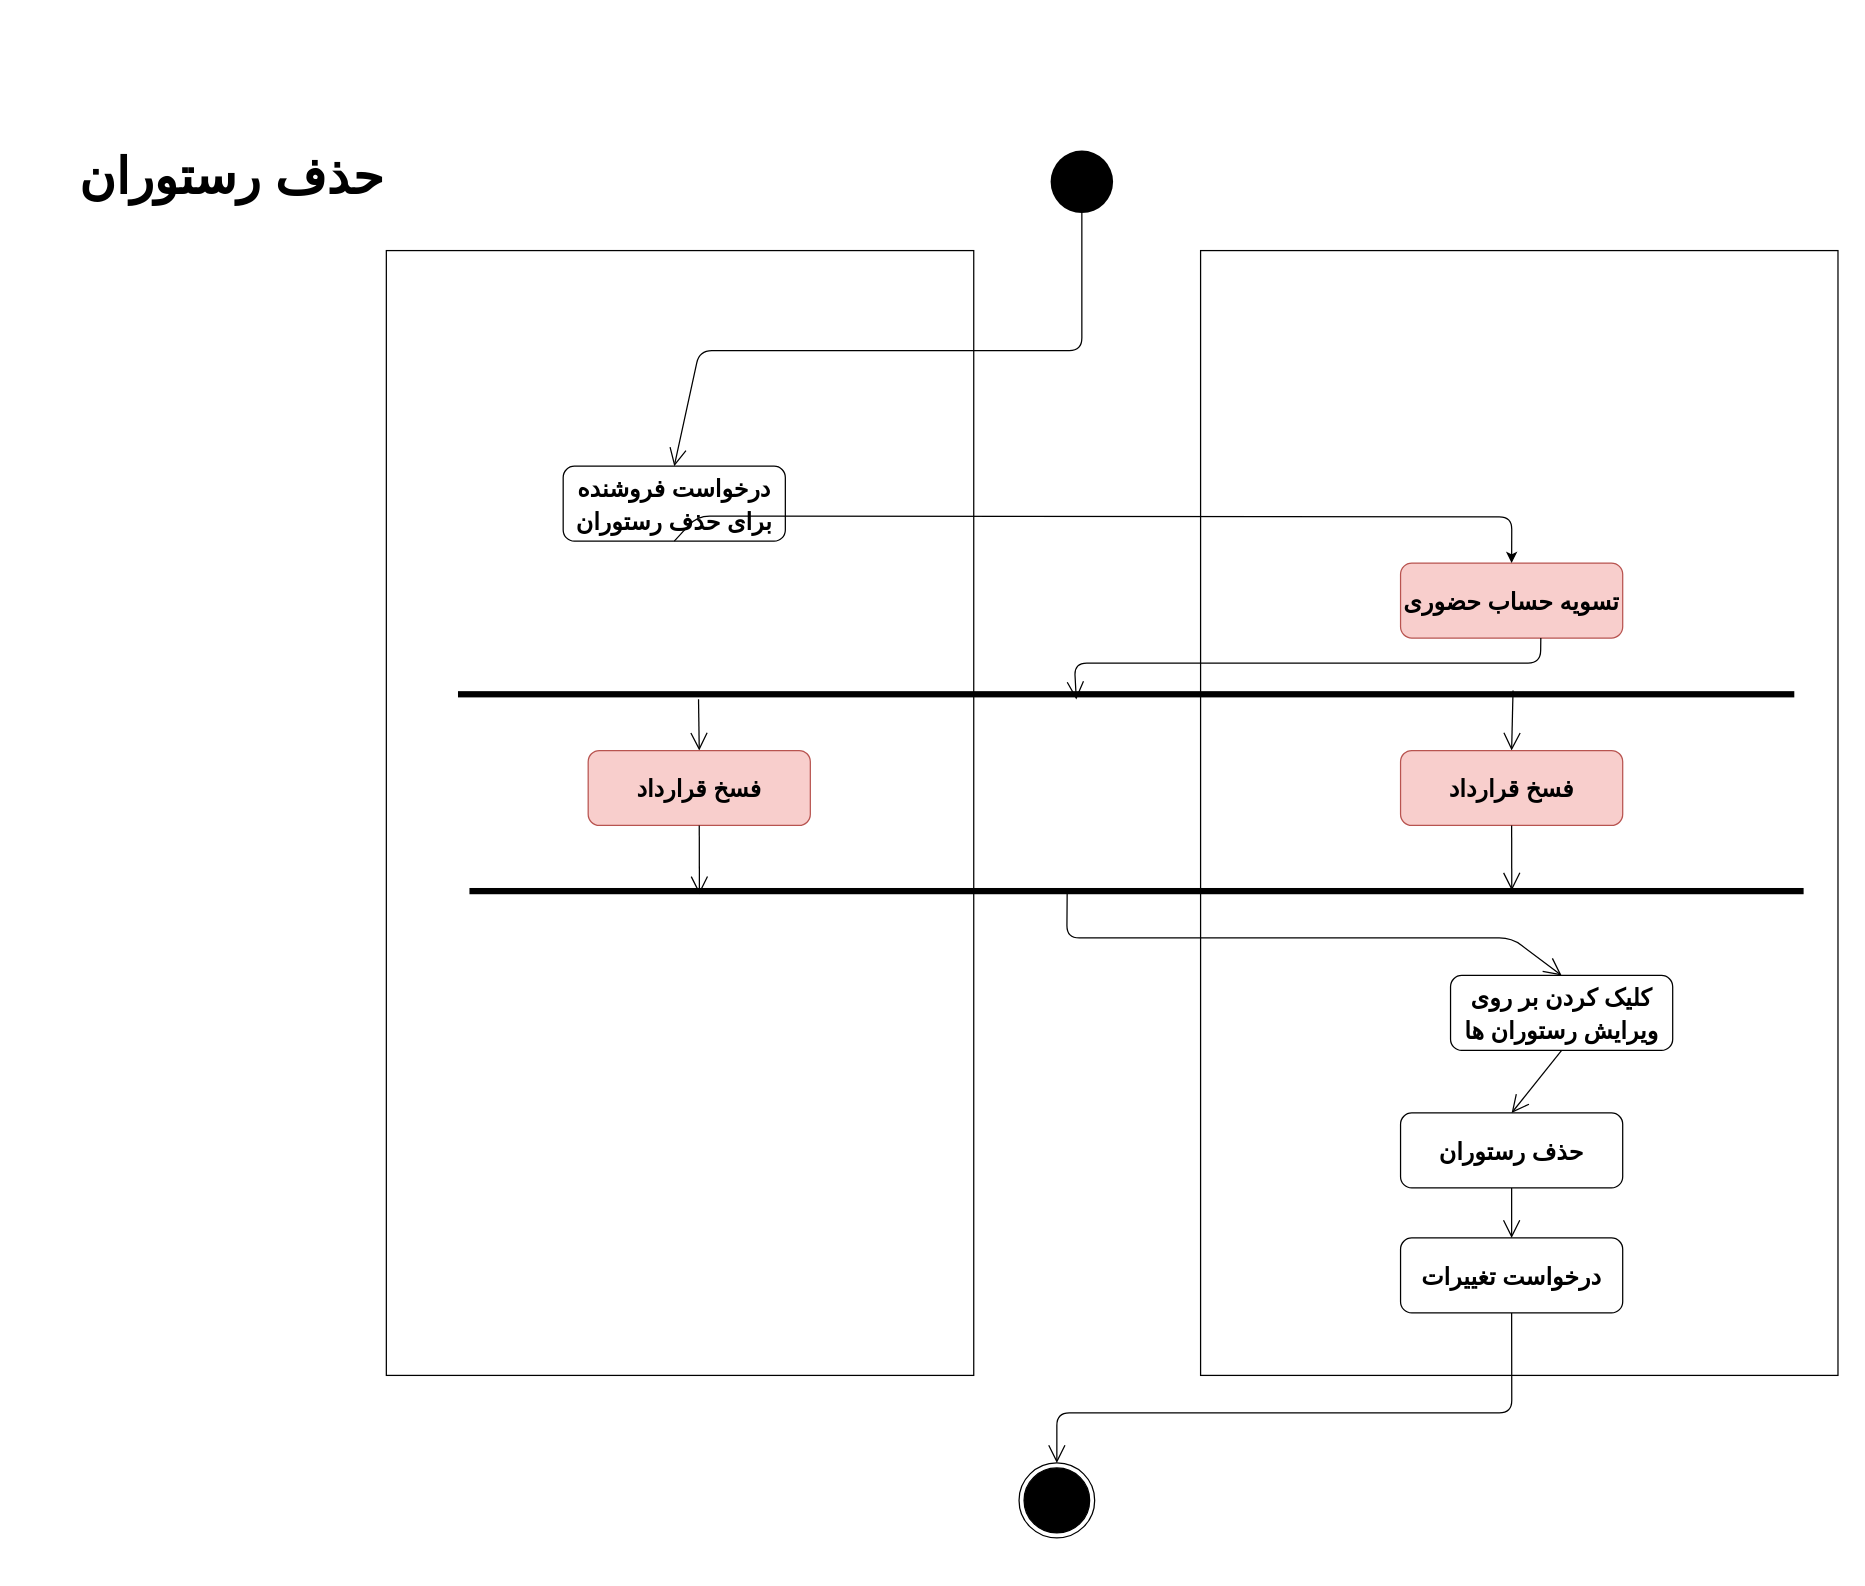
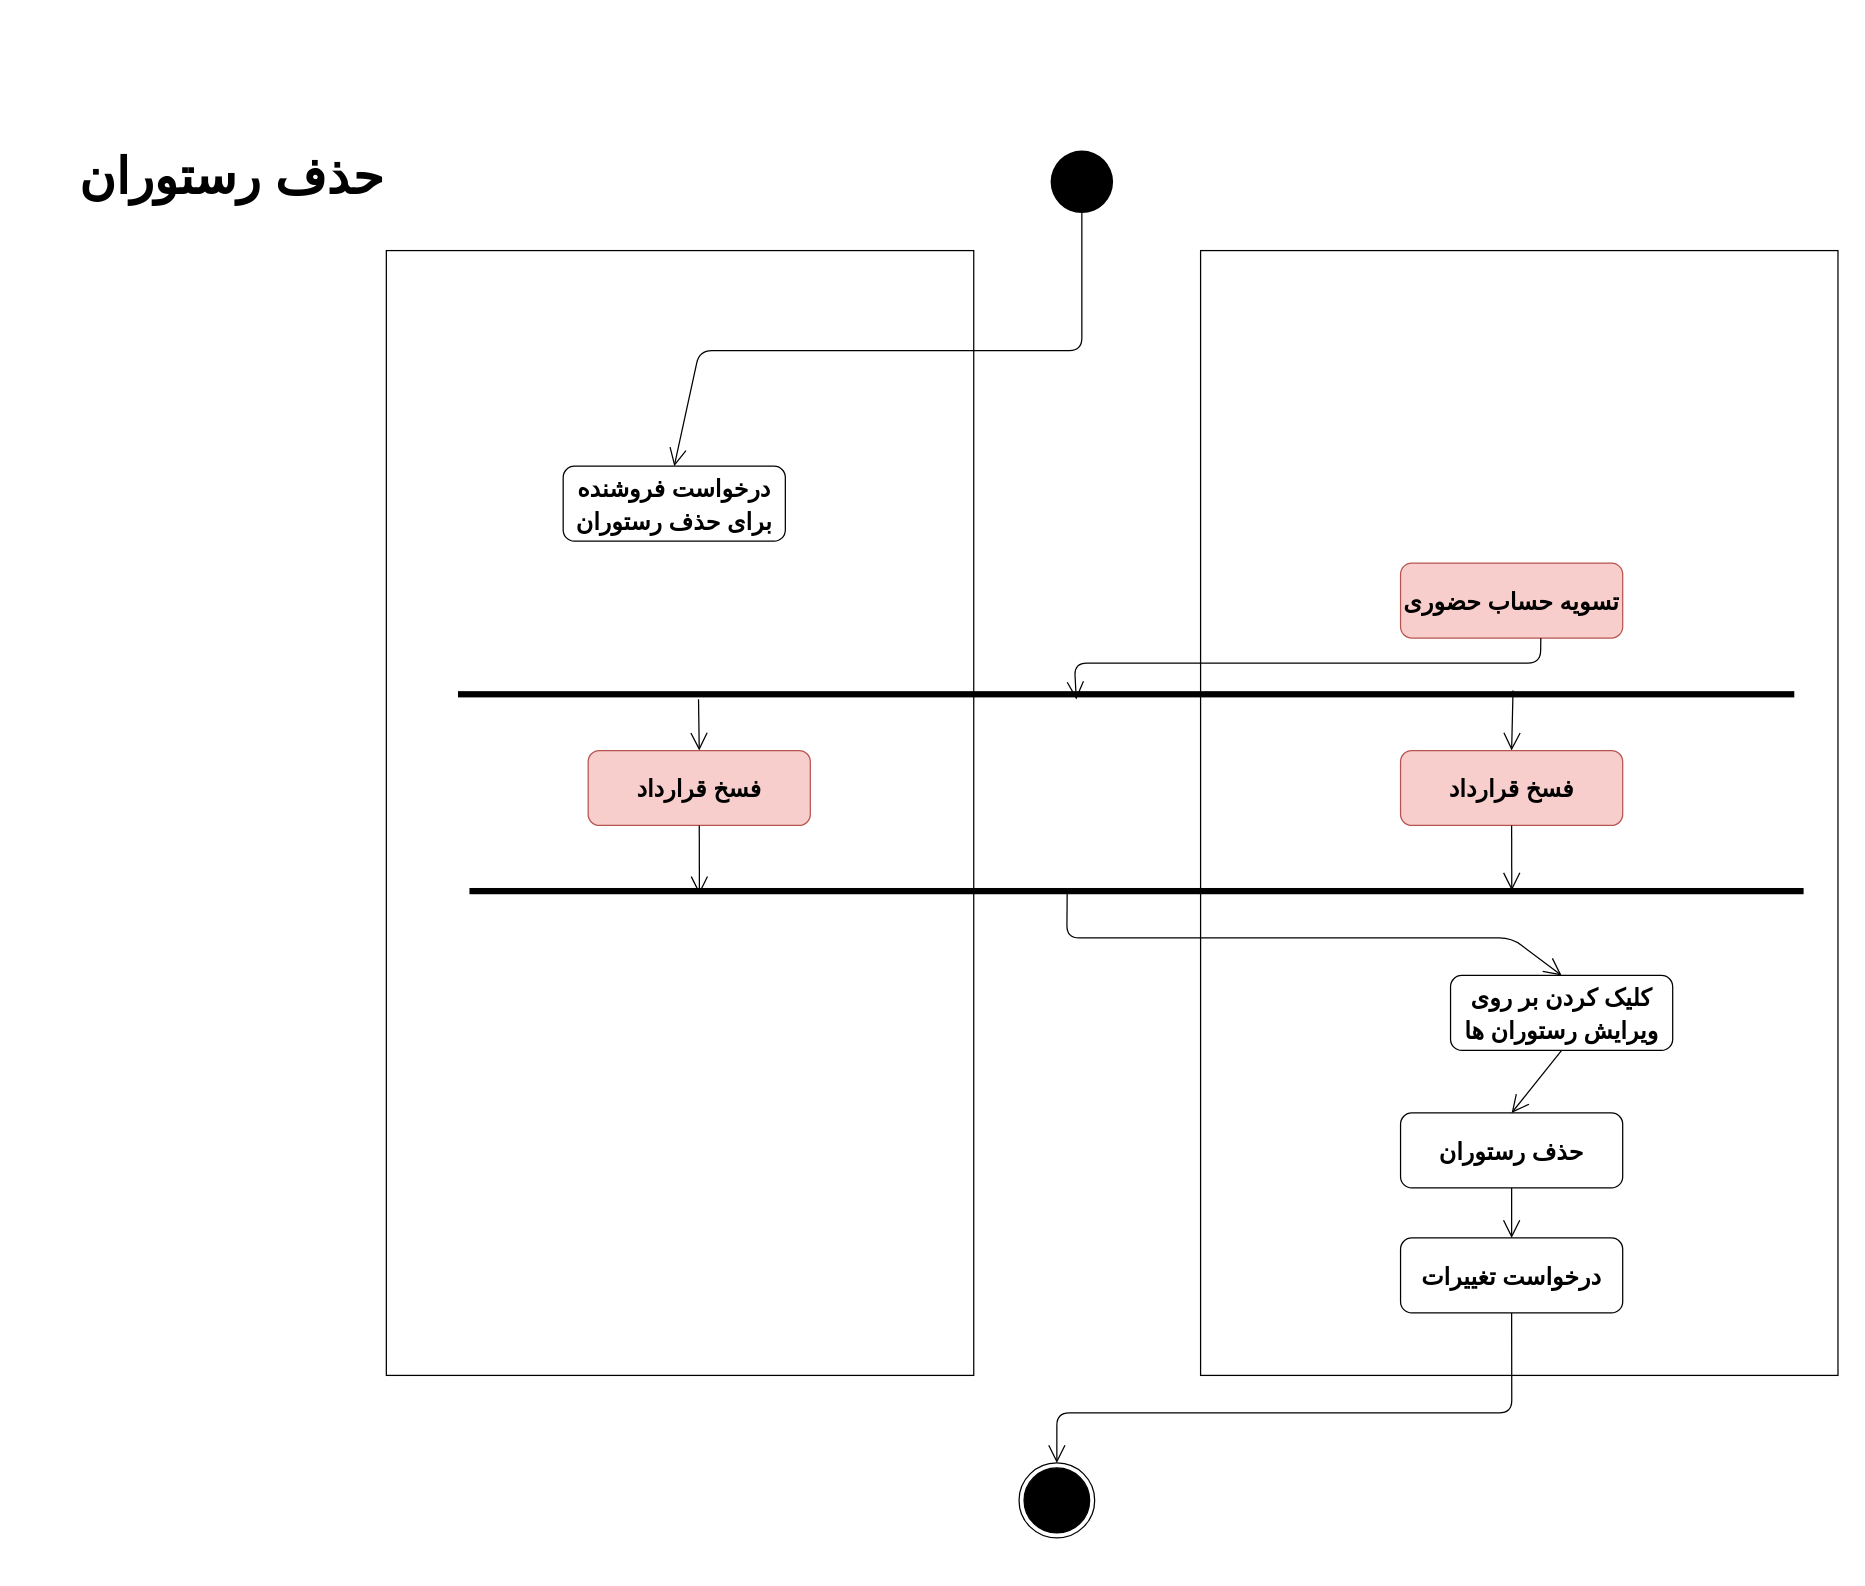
edge "درخواست فروشنده برای حذف رستوران" -> "تسویه حساب حضوری": removed
